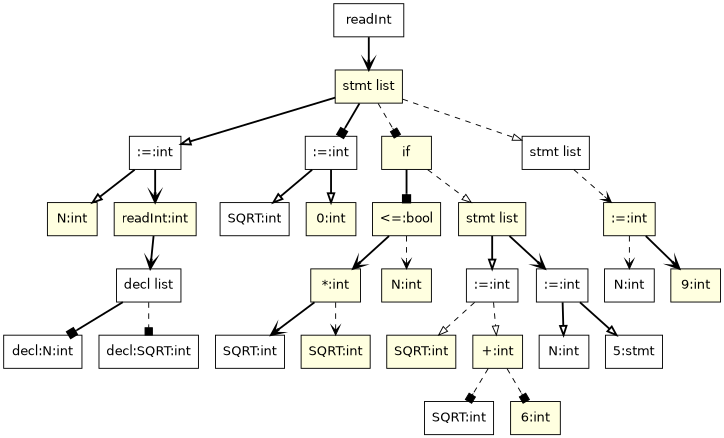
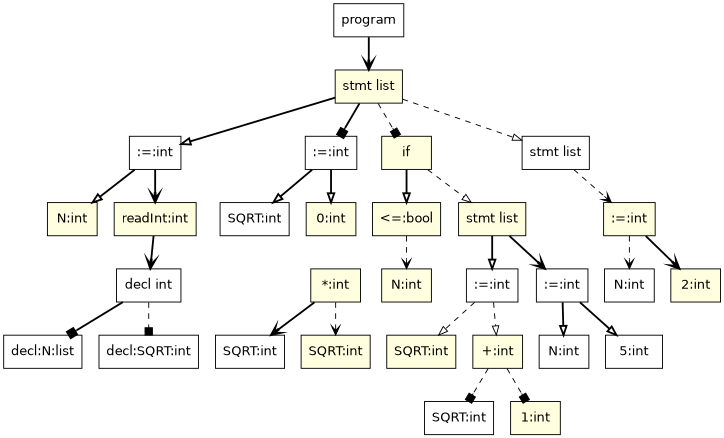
node "readInt": label "readInt" -> "program"
edge "if" -> "<=:bool": arrowhead box -> onormal
edge "<=:bool" -> "*:int": removed
node "decl list": label "decl list" -> "decl int"
node "9:int": label "9:int" -> "2:int"
node "decl:N:int": label "decl:N:int" -> "decl:N:list"
node "5:stmt": label "5:stmt" -> "5:int"
node "6:int": label "6:int" -> "1:int"
